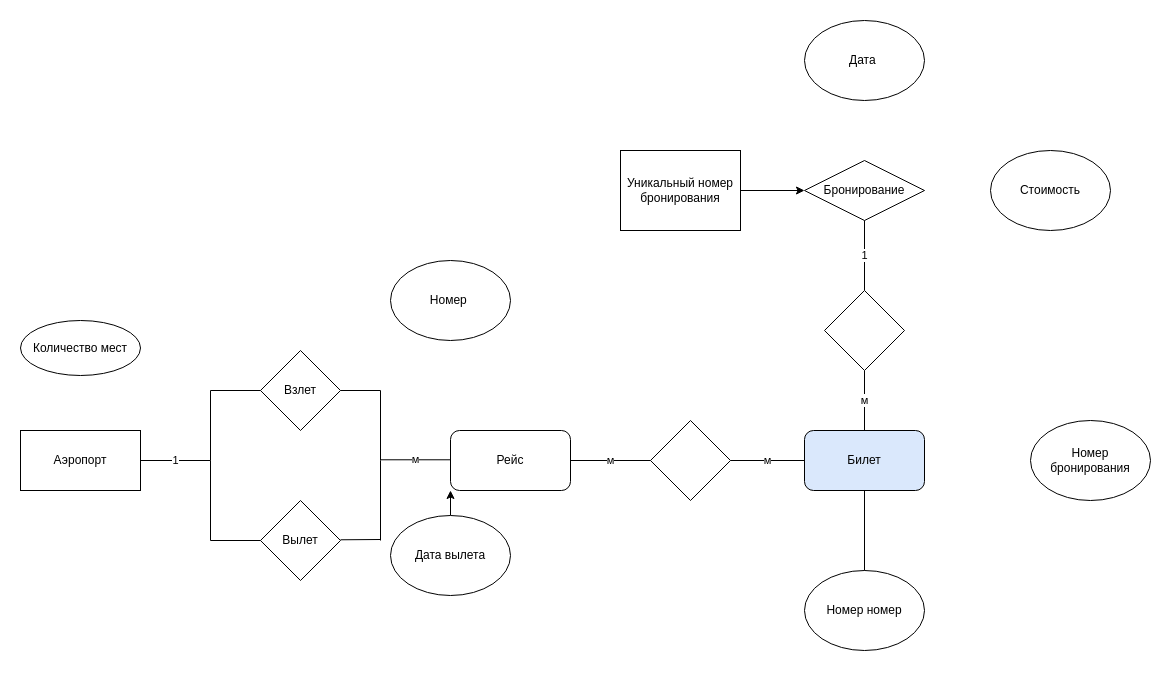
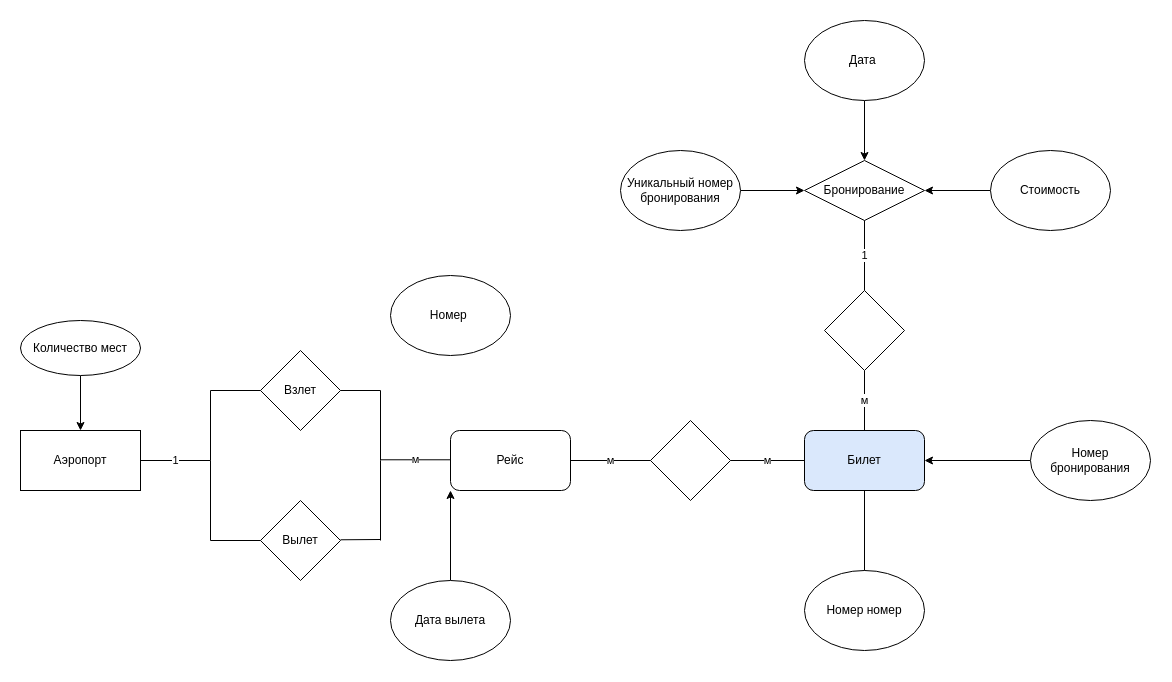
edge "Дата" -> "Бронирование": added
node "Уникальный номер бронирования": shape rectangle -> ellipse
edge "Стоимость" -> "Бронирование": added
node "Номер": moved (451, 301) -> (451, 316)
edge "Количество мест" -> "Аэропорт": added
edge "Номер бронирования" -> "Билет": added
node "Дата вылета": moved (451, 556) -> (451, 621)
